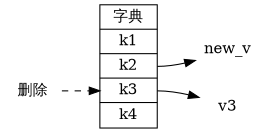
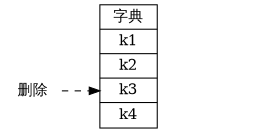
node "new_v": removed
node "v3": removed
